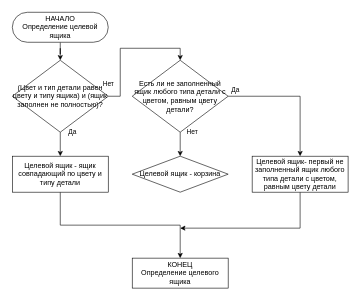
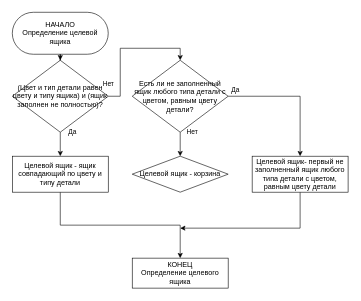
node "НАЧАЛО Определение целевой ящика": size 96x30 -> 96x42
